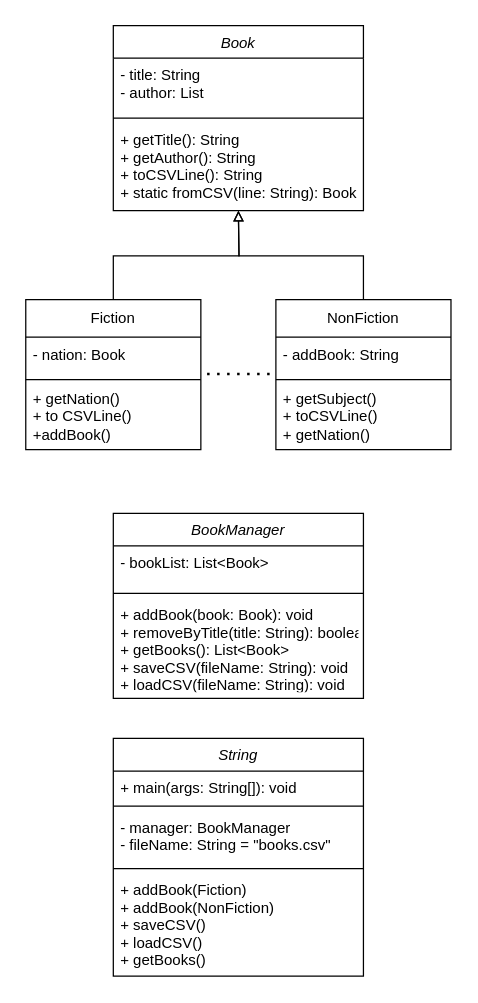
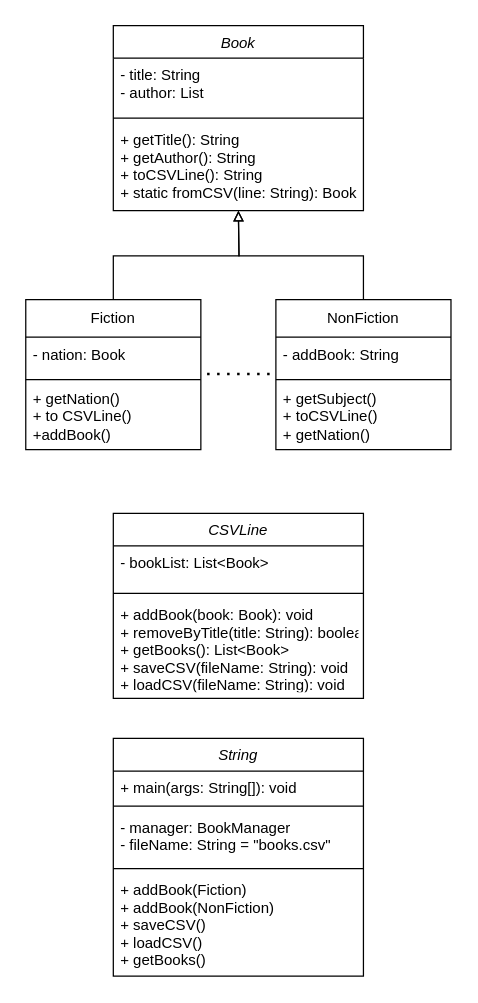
node "BookManager": label "BookManager" -> "CSVLine"
